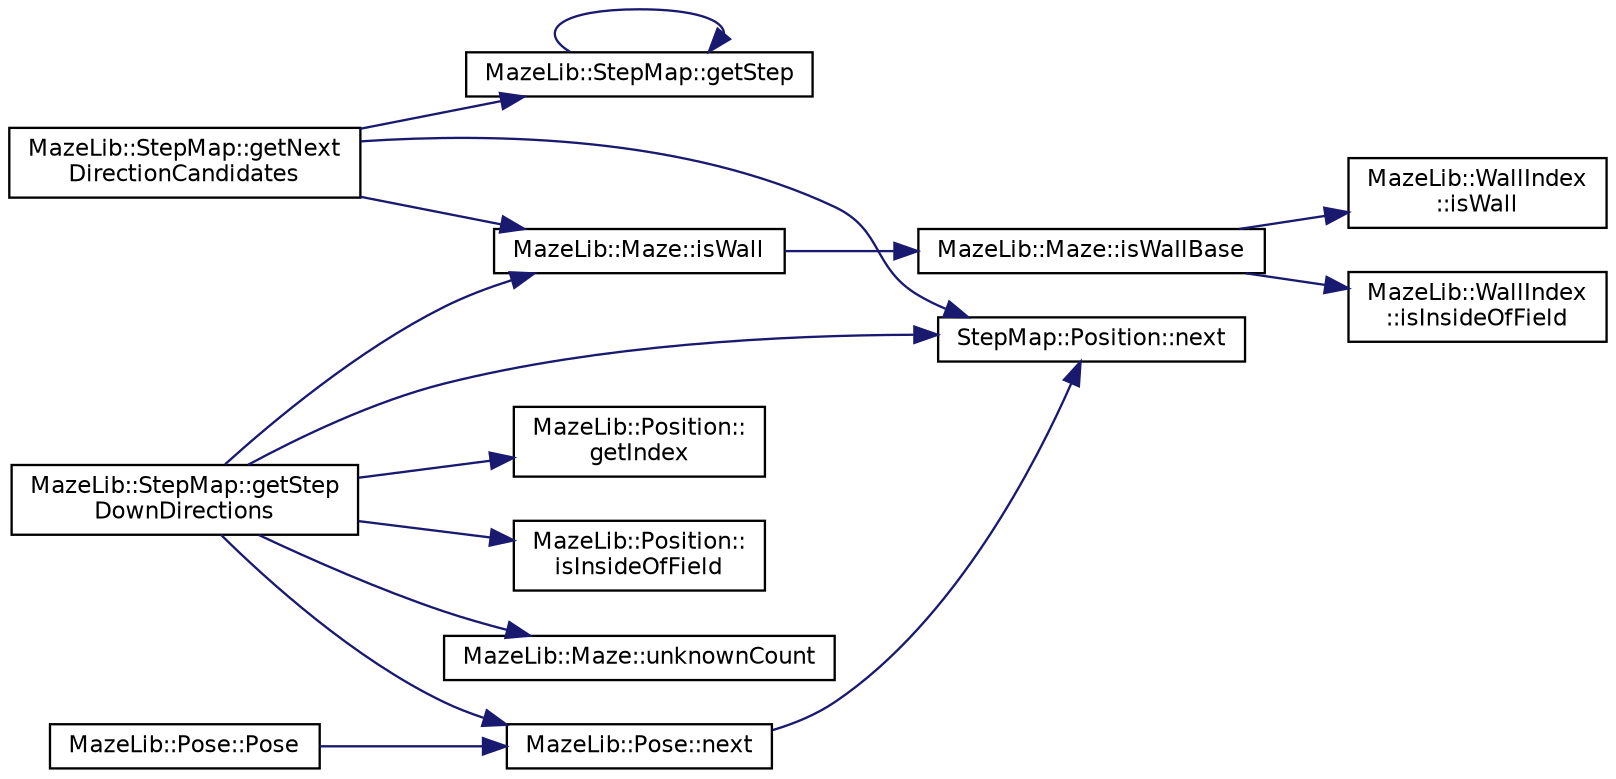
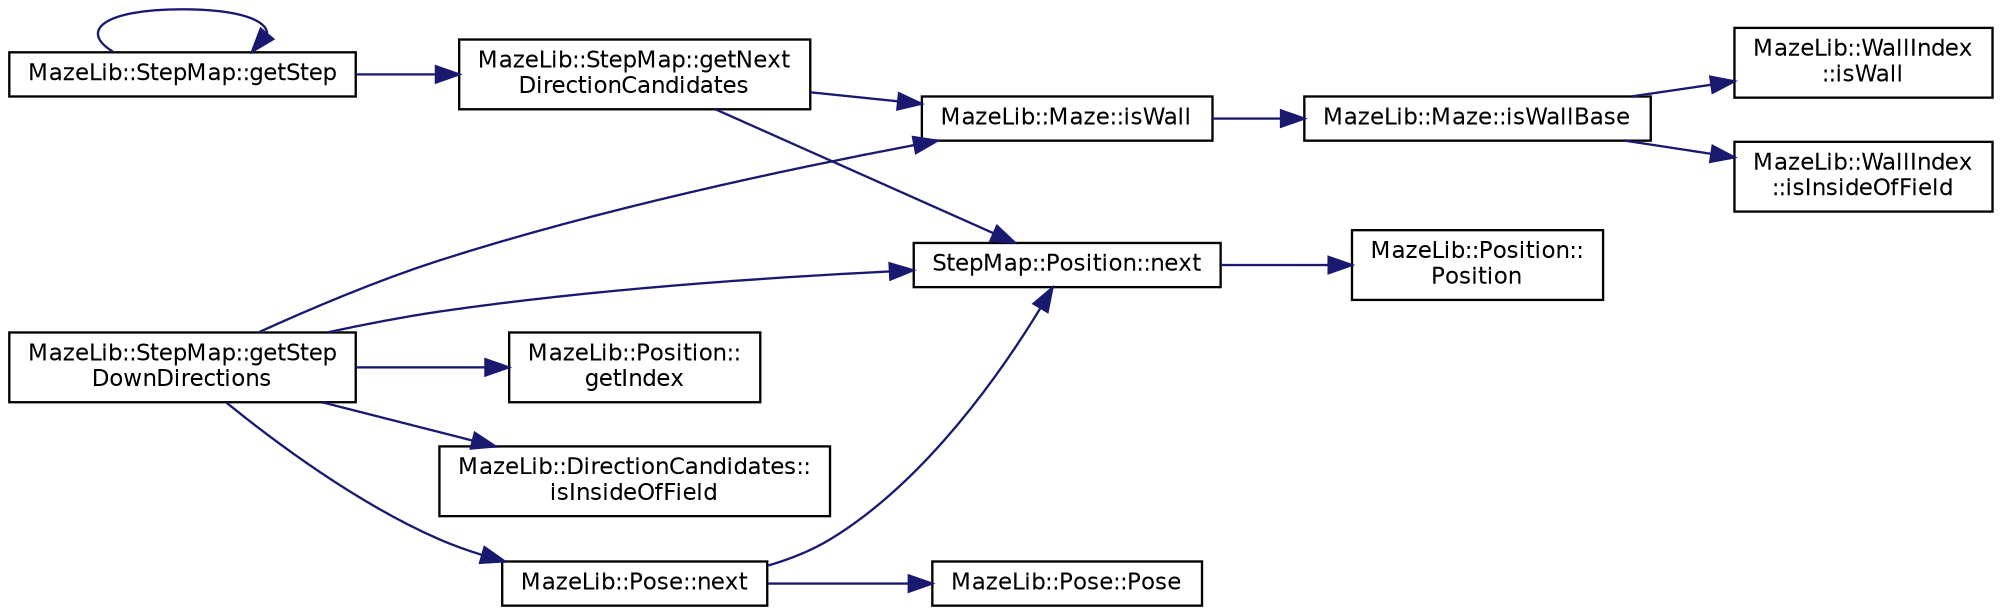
edge "MazeLib::StepMap::getNext DirectionCandidates" -> "MazeLib::StepMap::getStep": reversed
node "MazeLib::Position:: Position": added
node "MazeLib::Position:: isInsideOfField": label "MazeLib::Position:: isInsideOfField" -> "MazeLib::DirectionCandidates:: isInsideOfField"
node "MazeLib::Maze::unknownCount": removed
edge "MazeLib::Pose::Pose" -> "MazeLib::Pose::next": reversed
